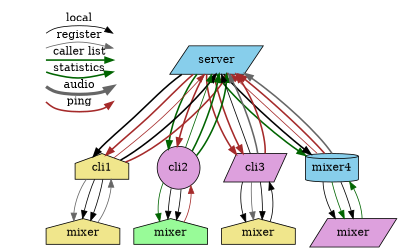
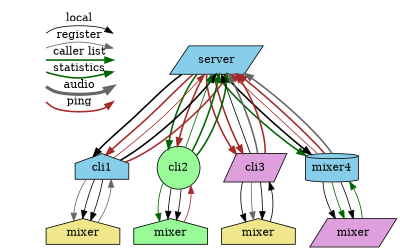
node "cli1": fillcolor khaki -> skyblue
node "cli2": fillcolor plum -> palegreen
